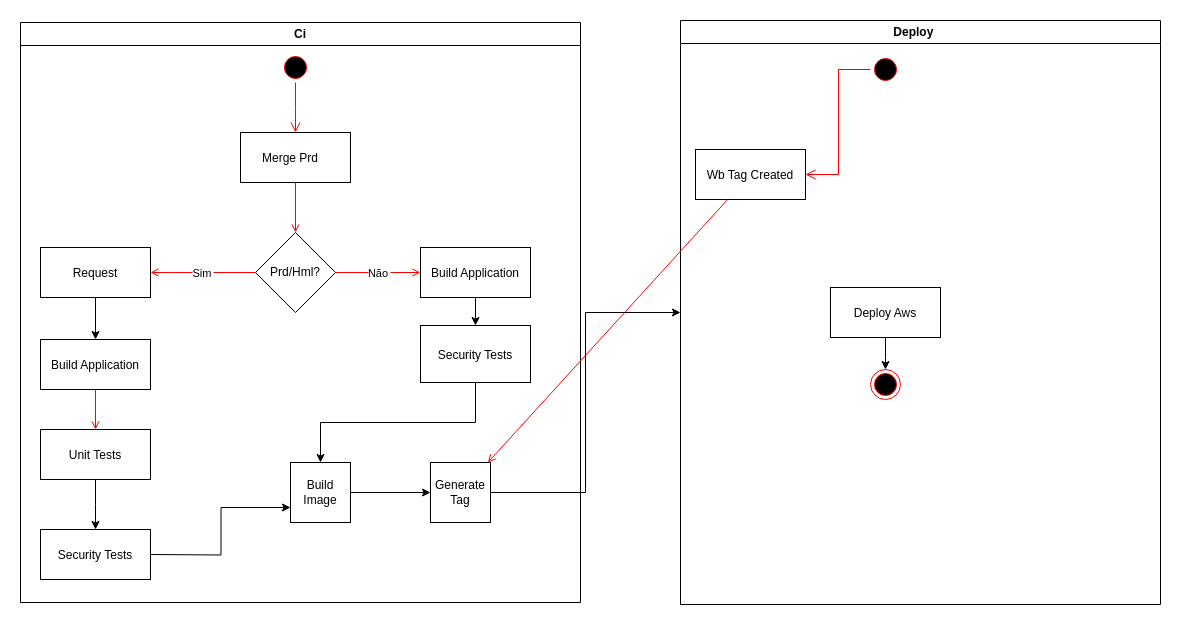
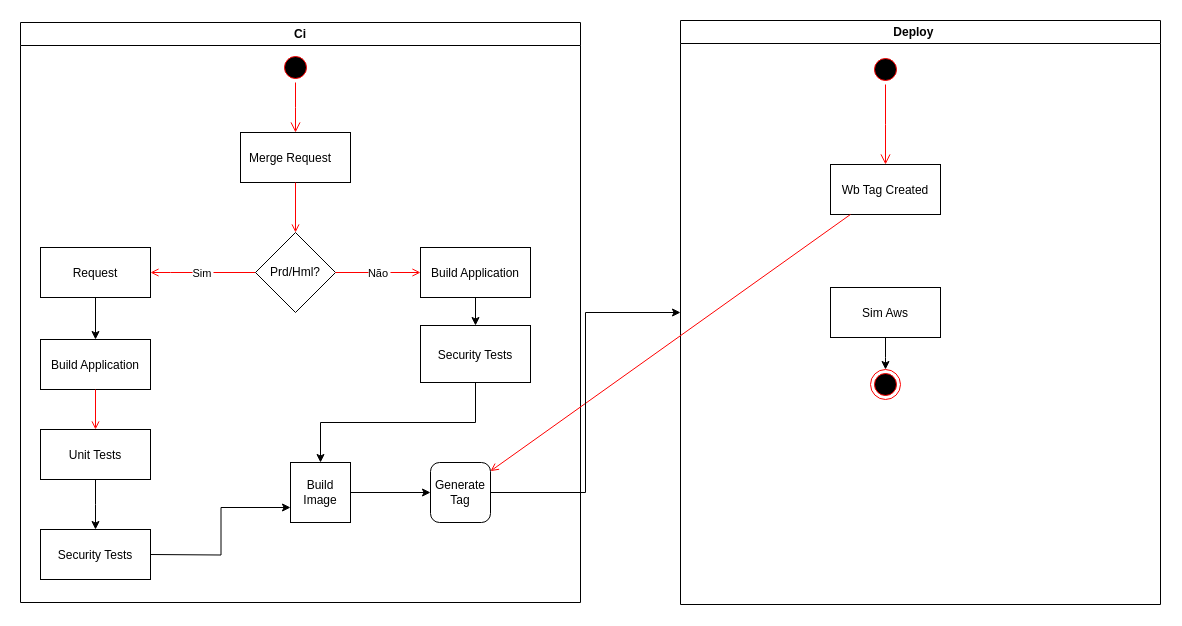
node "Merge Prd": label "Merge Prd" -> "Merge Request"
node "Wb Tag Created": moved (751, 175) -> (886, 190)
node "Deploy Aws": label "Deploy Aws" -> "Sim Aws"
node "Generate Tag": shape rectangle -> rounded rectangle
